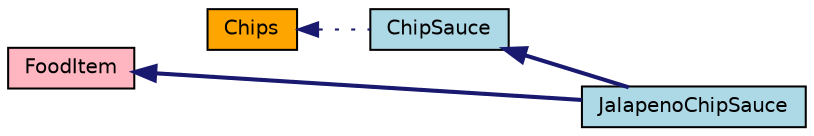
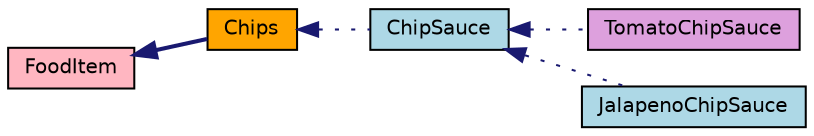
node "TomatoChipSauce": added
edge "JalapenoChipSauce" -> "ChipSauce": style bold -> dotted
edge "JalapenoChipSauce" -> "FoodItem": now "Chips" -> "FoodItem"
